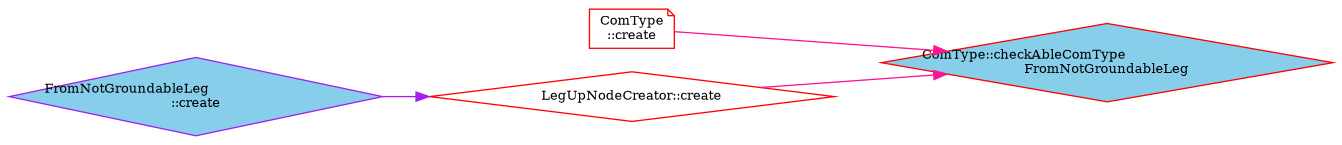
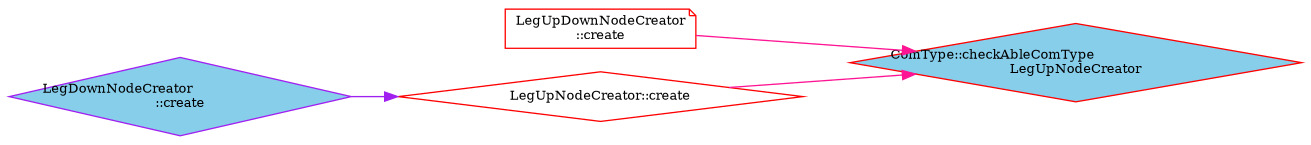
node "ComType ::create": label "ComType ::create" -> "LegUpDownNodeCreator ::create"
node "ComType::checkAbleComType FromNotGroundableLeg": label "ComType::checkAbleComType FromNotGroundableLeg" -> "ComType::checkAbleComType LegUpNodeCreator"
node "FromNotGroundableLeg ::create": label "FromNotGroundableLeg ::create" -> "LegDownNodeCreator ::create"
